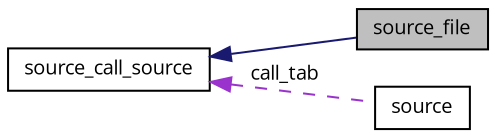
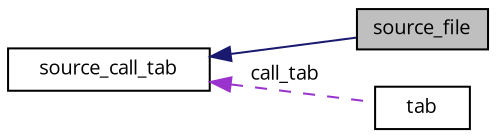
node "source_call_source": label "source_call_source" -> "source_call_tab"
node "source": label "source" -> "tab"
